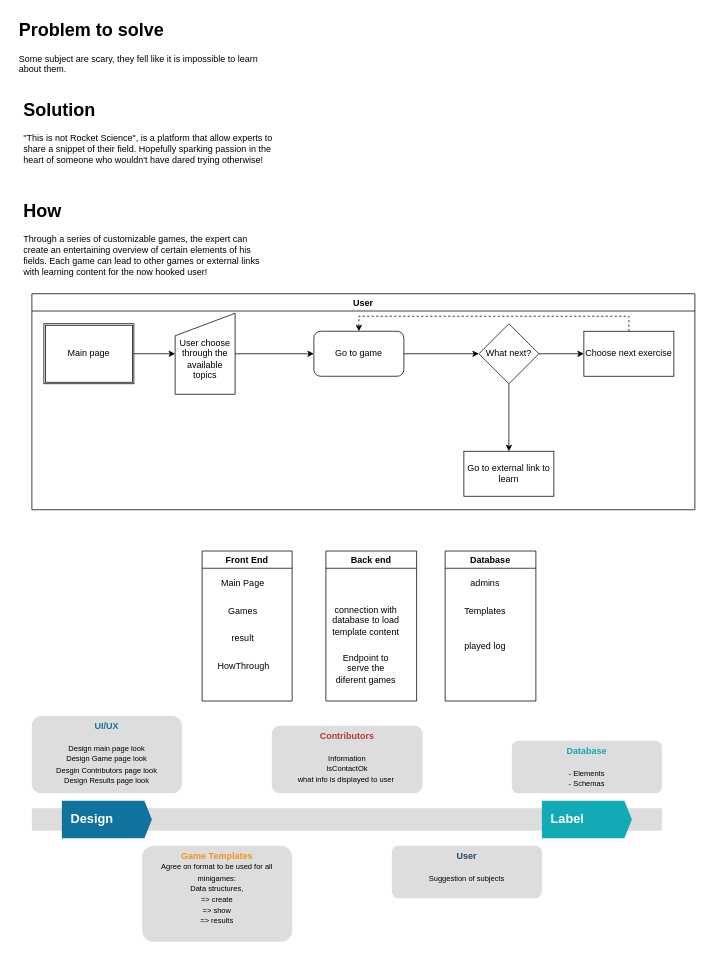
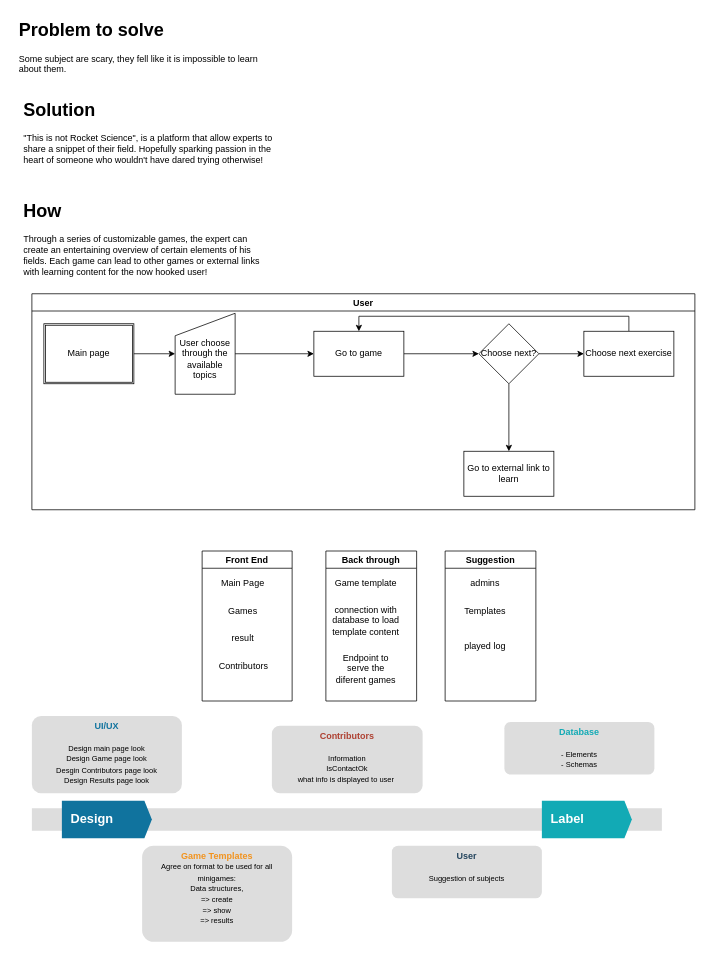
edge "Choose next exercise" -> "Go to game": style dashed -> solid
node "Go to game": shape rounded rectangle -> rectangle
node "What next?": label "What next?" -> "Choose next?"
node "Back end": label "Back end" -> "Back through"
node "Database": label "Database" -> "Suggestion"
node "Game template": added
node "HowThrough": label "HowThrough" -> "Contributors"
node "Database - Elements - Schemas": moved (587, 767) -> (579, 748)
